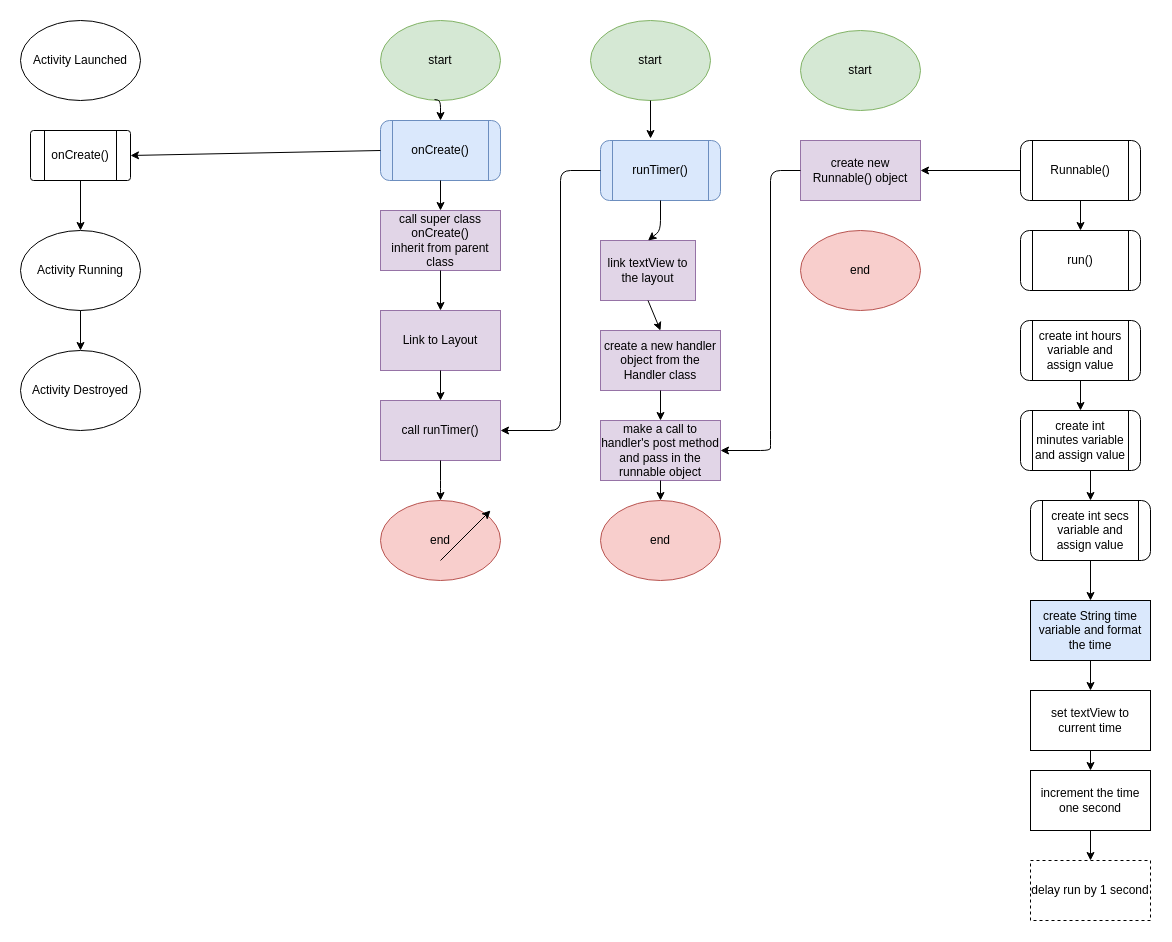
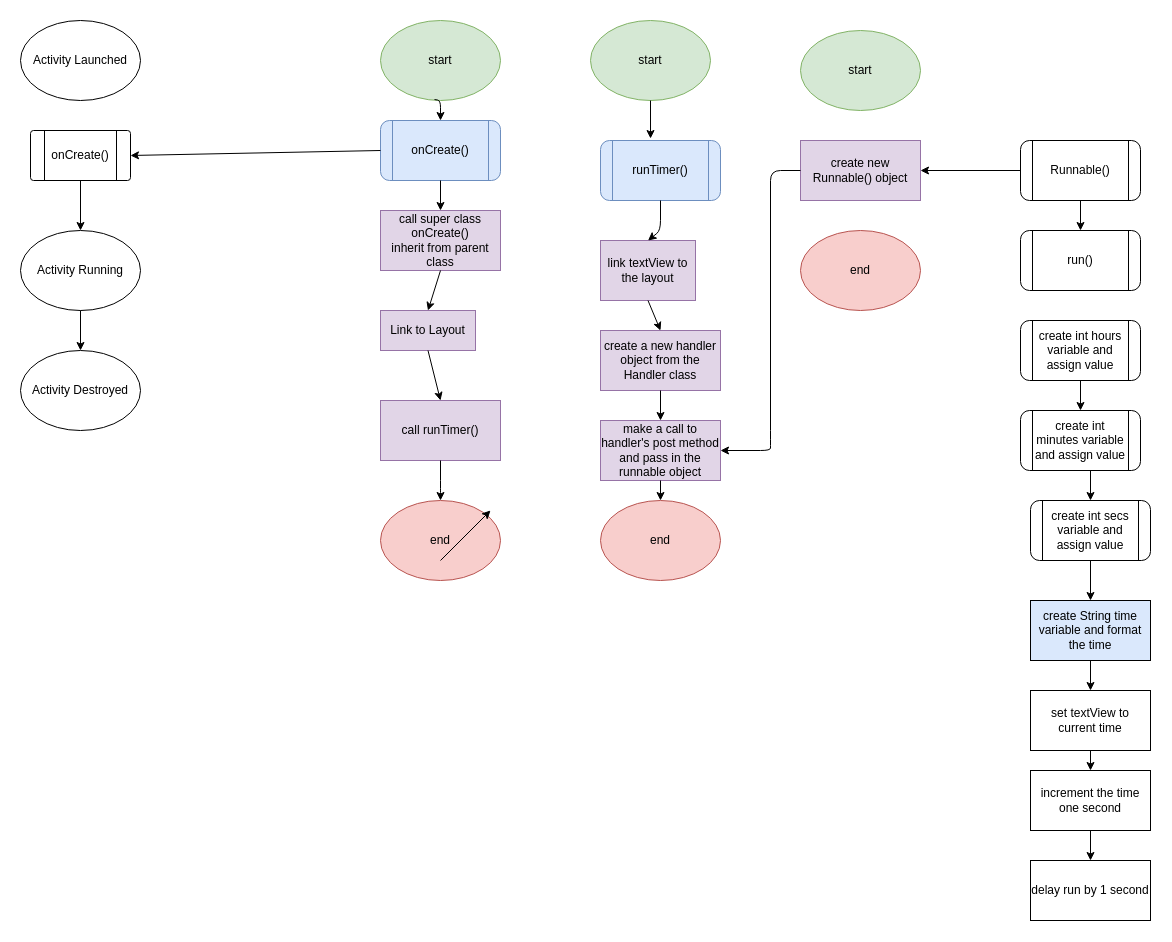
edge "runTimer()" -> "call runTimer()": removed
node "Link to Layout": size 120x60 -> 95x40
node "delay run by 1 second": style dashed -> solid
